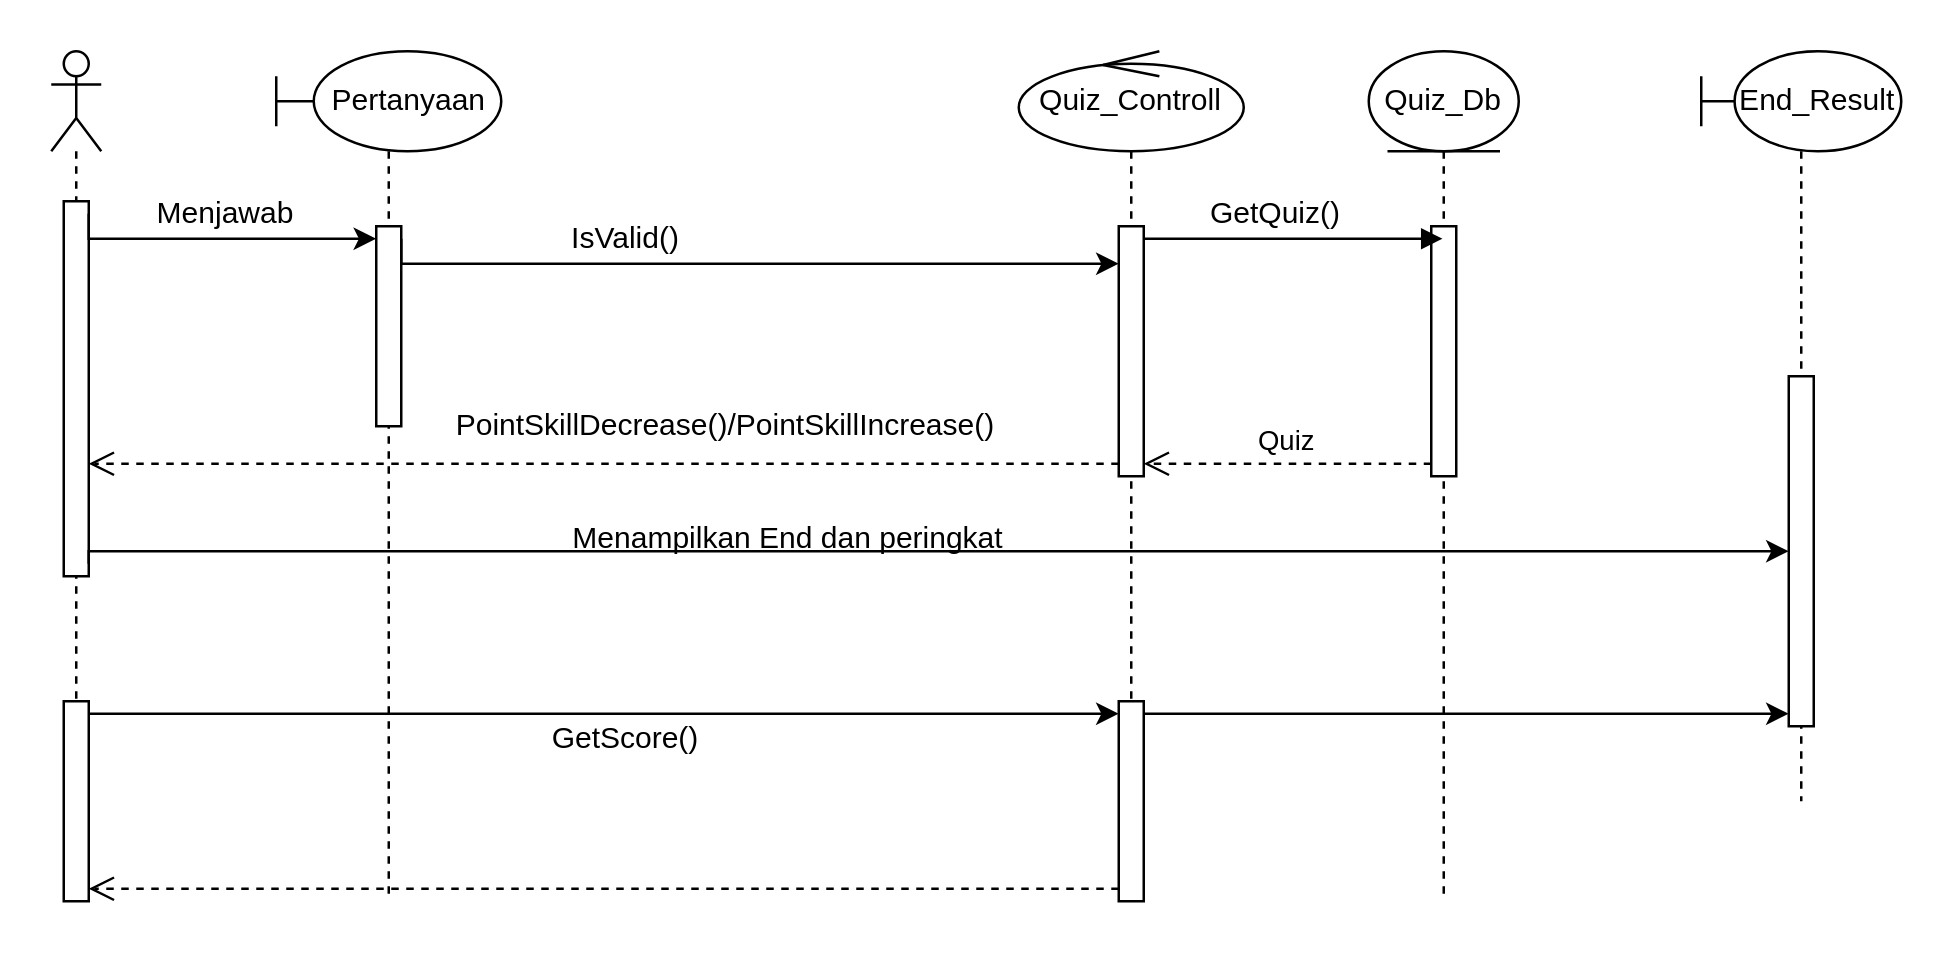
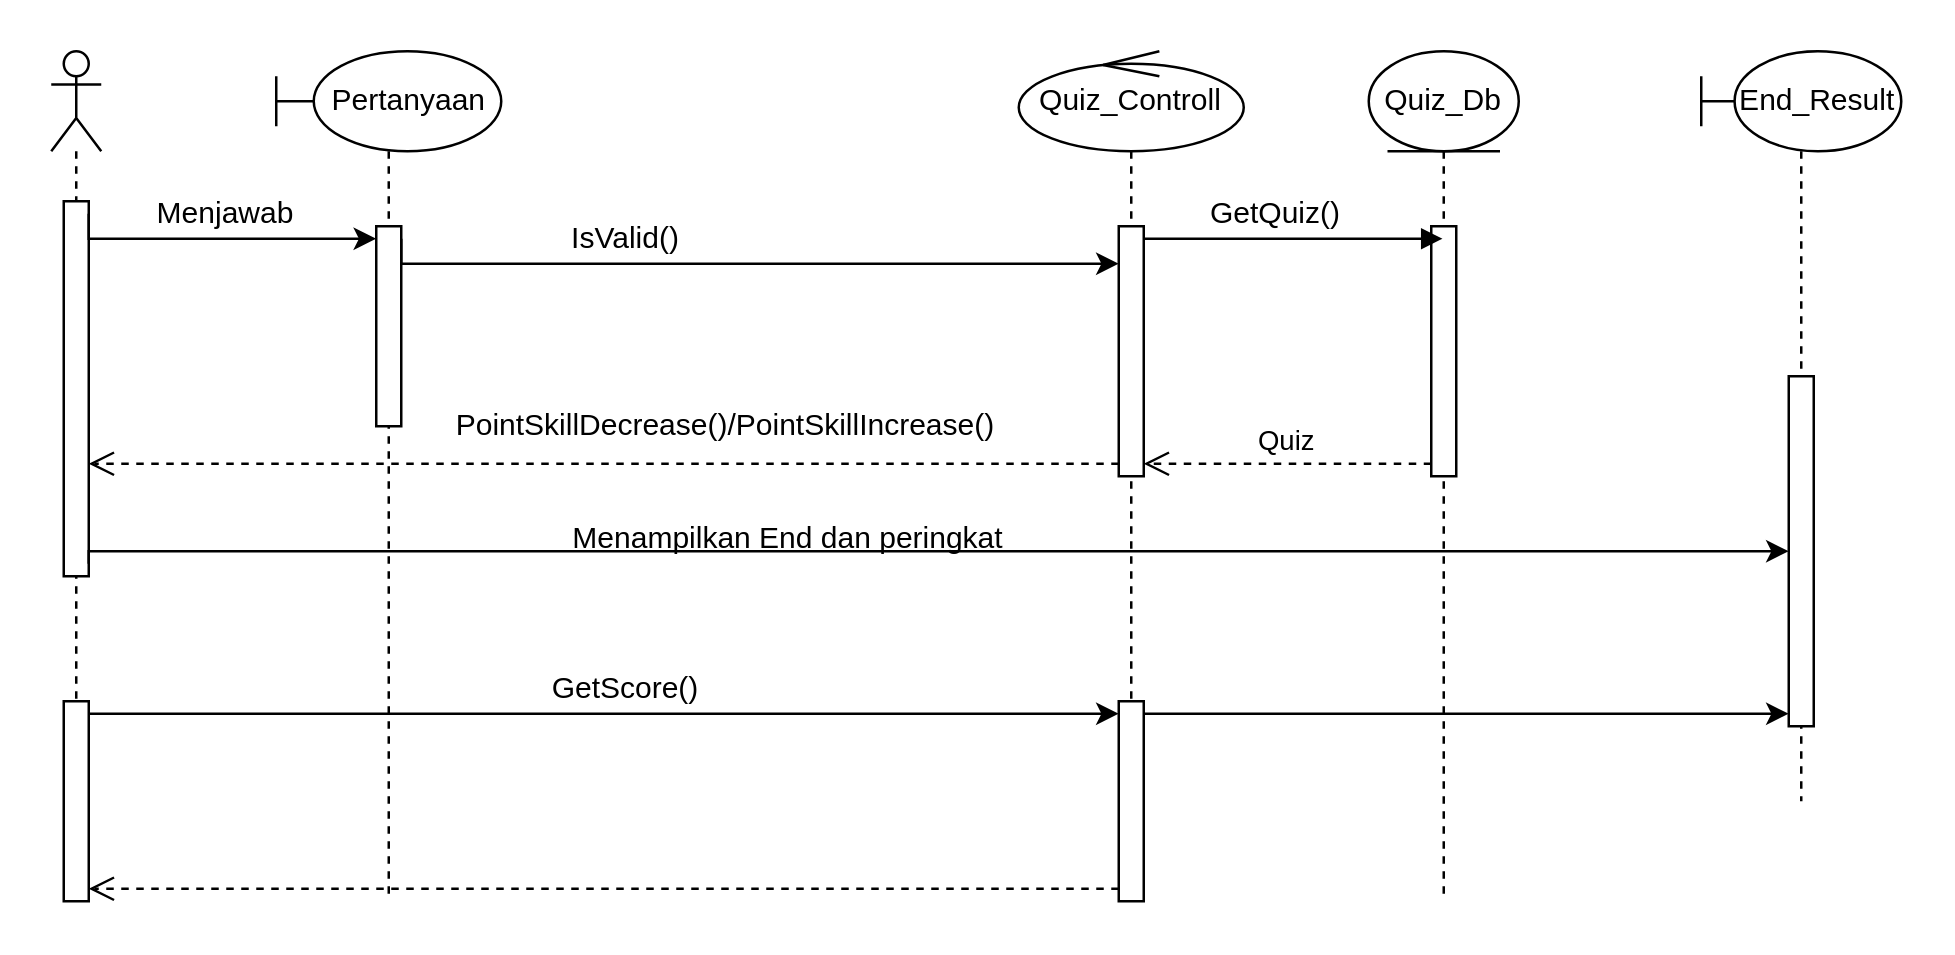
node "GetScore()": moved (626, 739) -> (626, 689)
